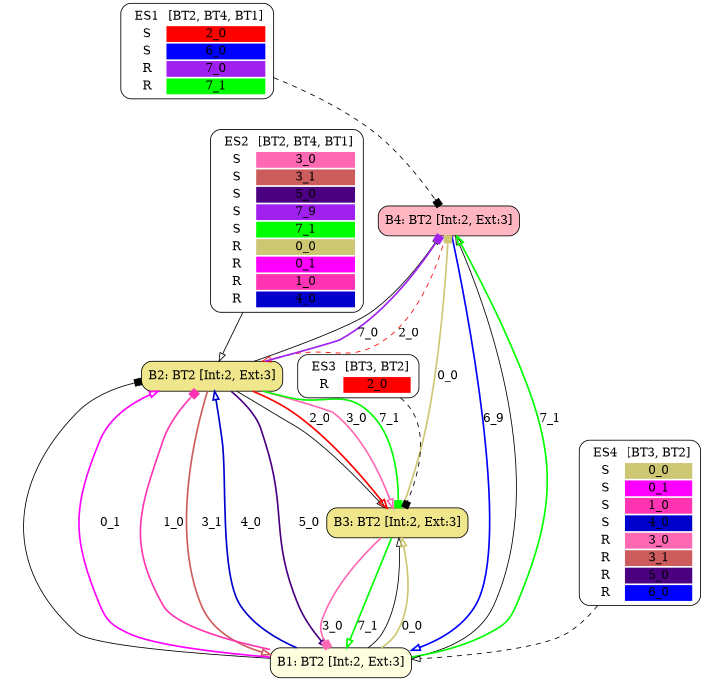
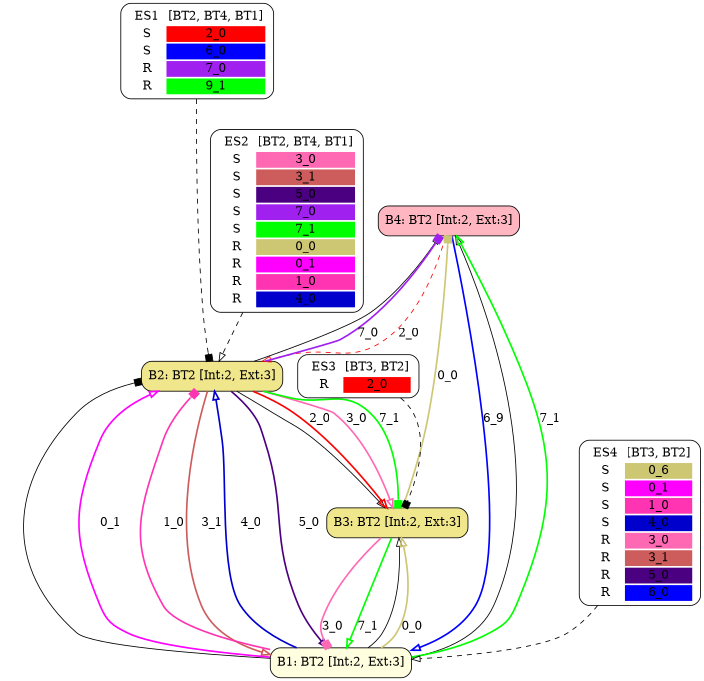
node "ES1": text "7_1" -> "9_1"
edge "ES1" -> "B4: BT2 [Int:2, Ext:3]": now "ES1" -> "B2: BT2 [Int:2, Ext:3]"
node "ES2": text "7_9" -> "7_0"
edge "ES2" -> "B2: BT2 [Int:2, Ext:3]": style solid -> dashed
node "ES4": text "0_0" -> "0_6"
